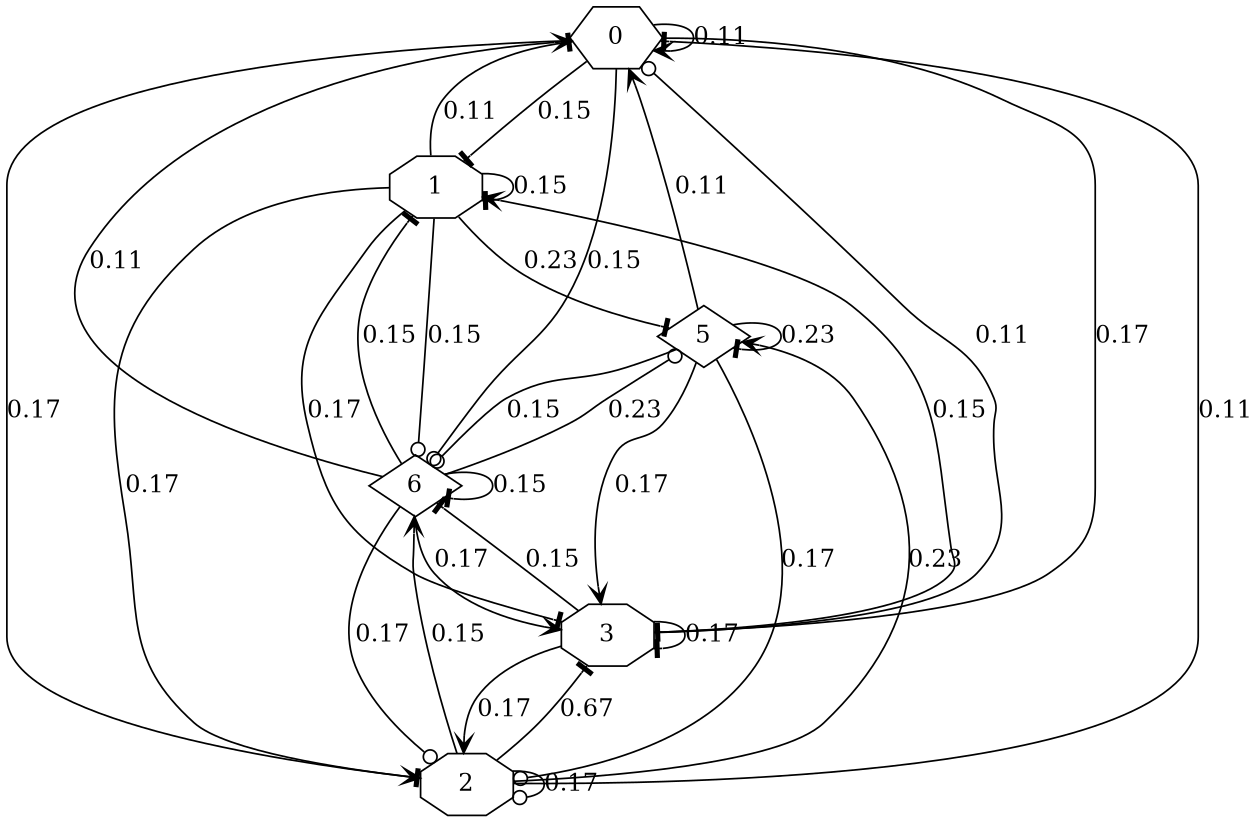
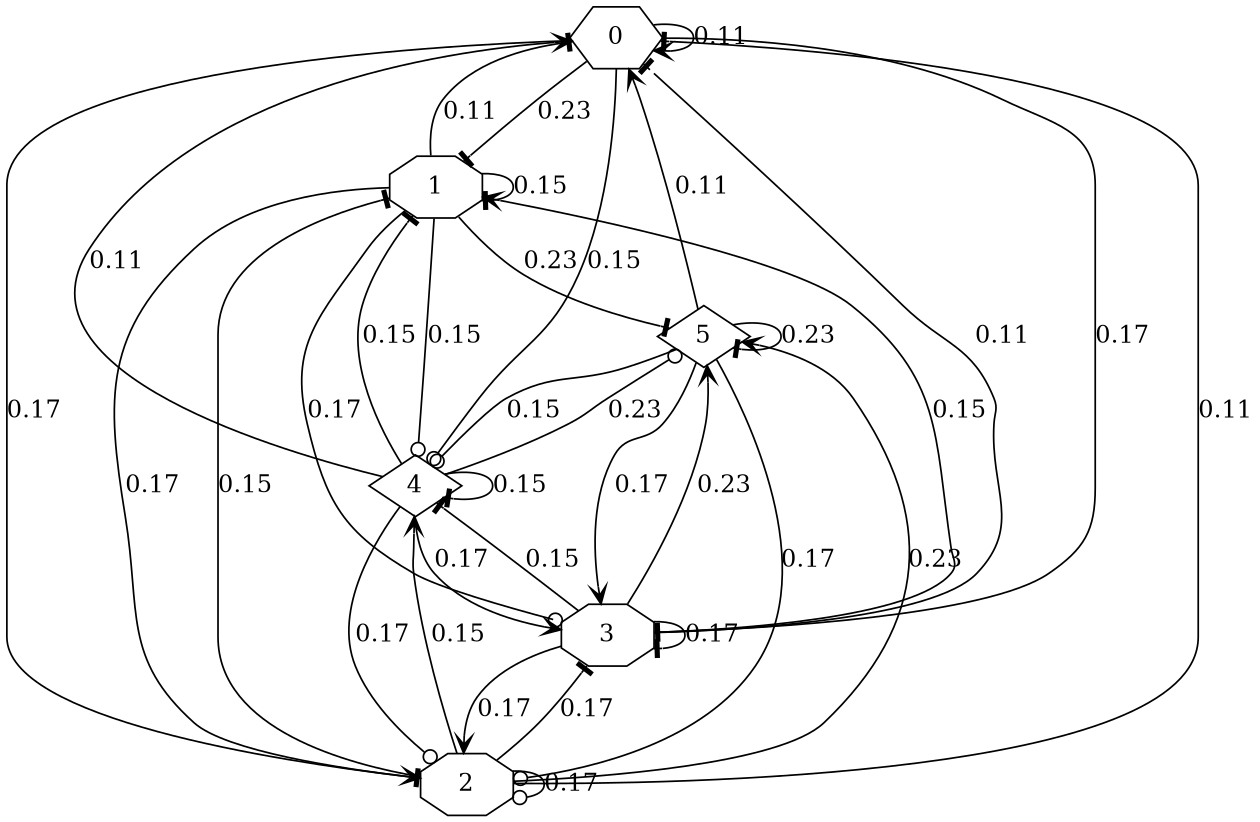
edge "0" -> "1": label "0.15" -> "0.23"
edge "3" -> "0": arrowhead odot -> tee
edge "1" -> "3": arrowhead tee -> odot
node "6": label "6" -> "4"
edge "3" -> "5": added, label "0.23"
edge "2" -> "1": added, label "0.15"
edge "2" -> "3": label "0.67" -> "0.17"
